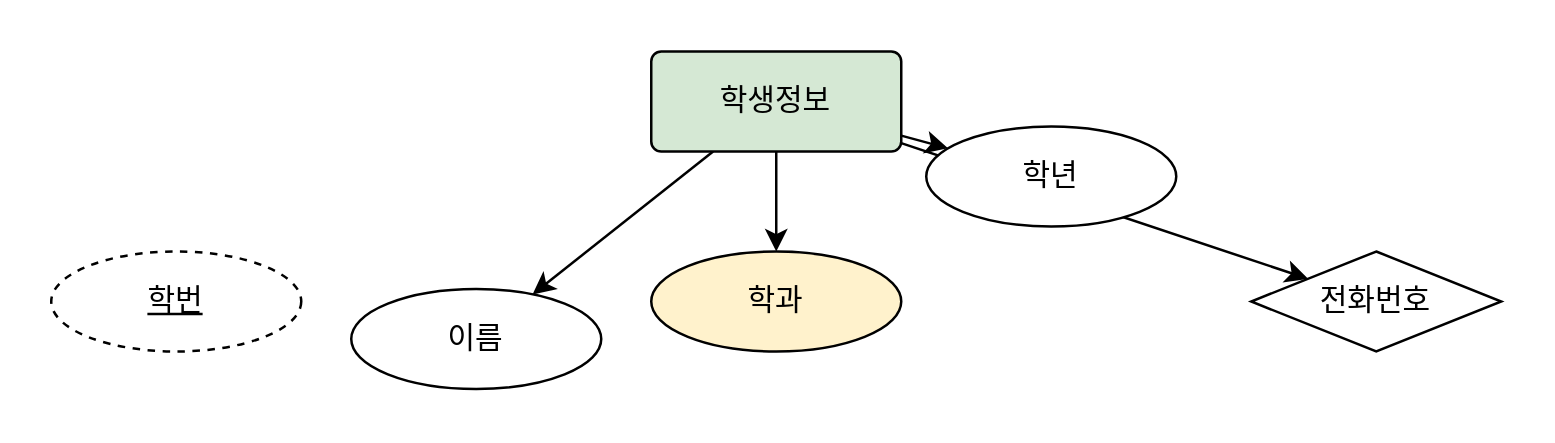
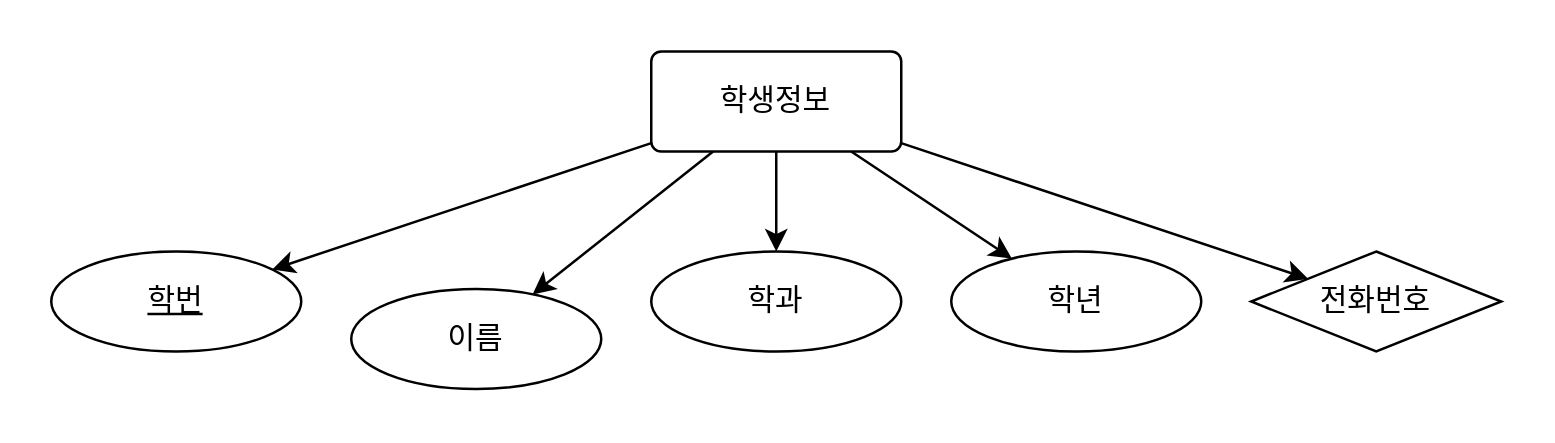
node "학생정보": fillcolor #d5e8d4 -> #ffffff
node "학년": moved (1051, 176) -> (1076, 301)
edge "학생정보" -> "학번": added
node "학번": style dashed -> solid
node "학과": fillcolor #fff2cc -> #ffffff
